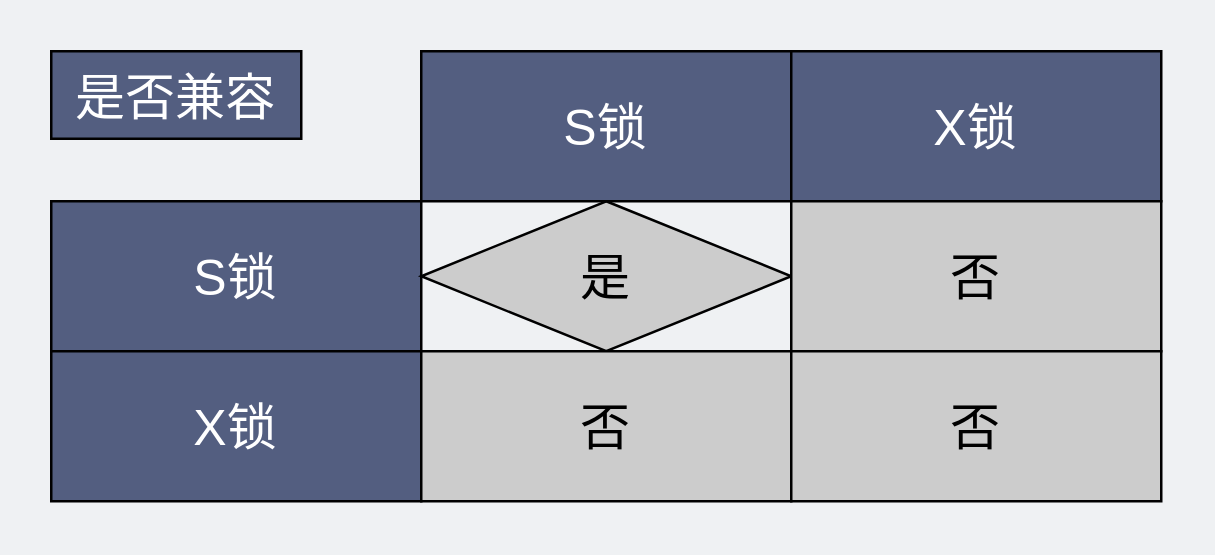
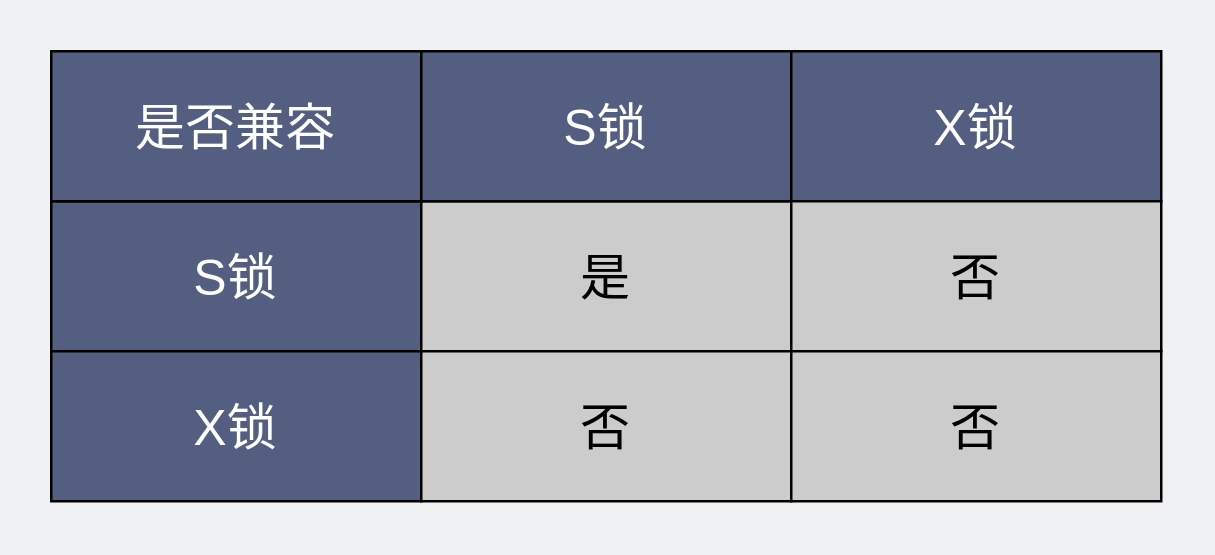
node "是否兼容": size 250x88 -> 370x150
node "是": shape diamond -> rectangle
